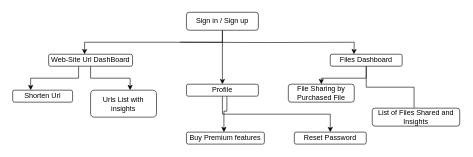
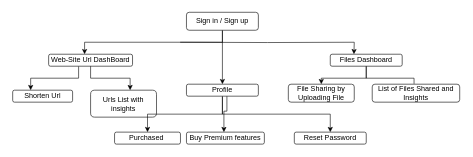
node "File Sharing by Purchased File": label "File Sharing by Purchased File" -> "File Sharing by Uploading File"
node "List of Files Shared and Insights": moved (416, 117) -> (416, 93)
edge "Profile" -> "Purchased": added
node "Purchased": added
